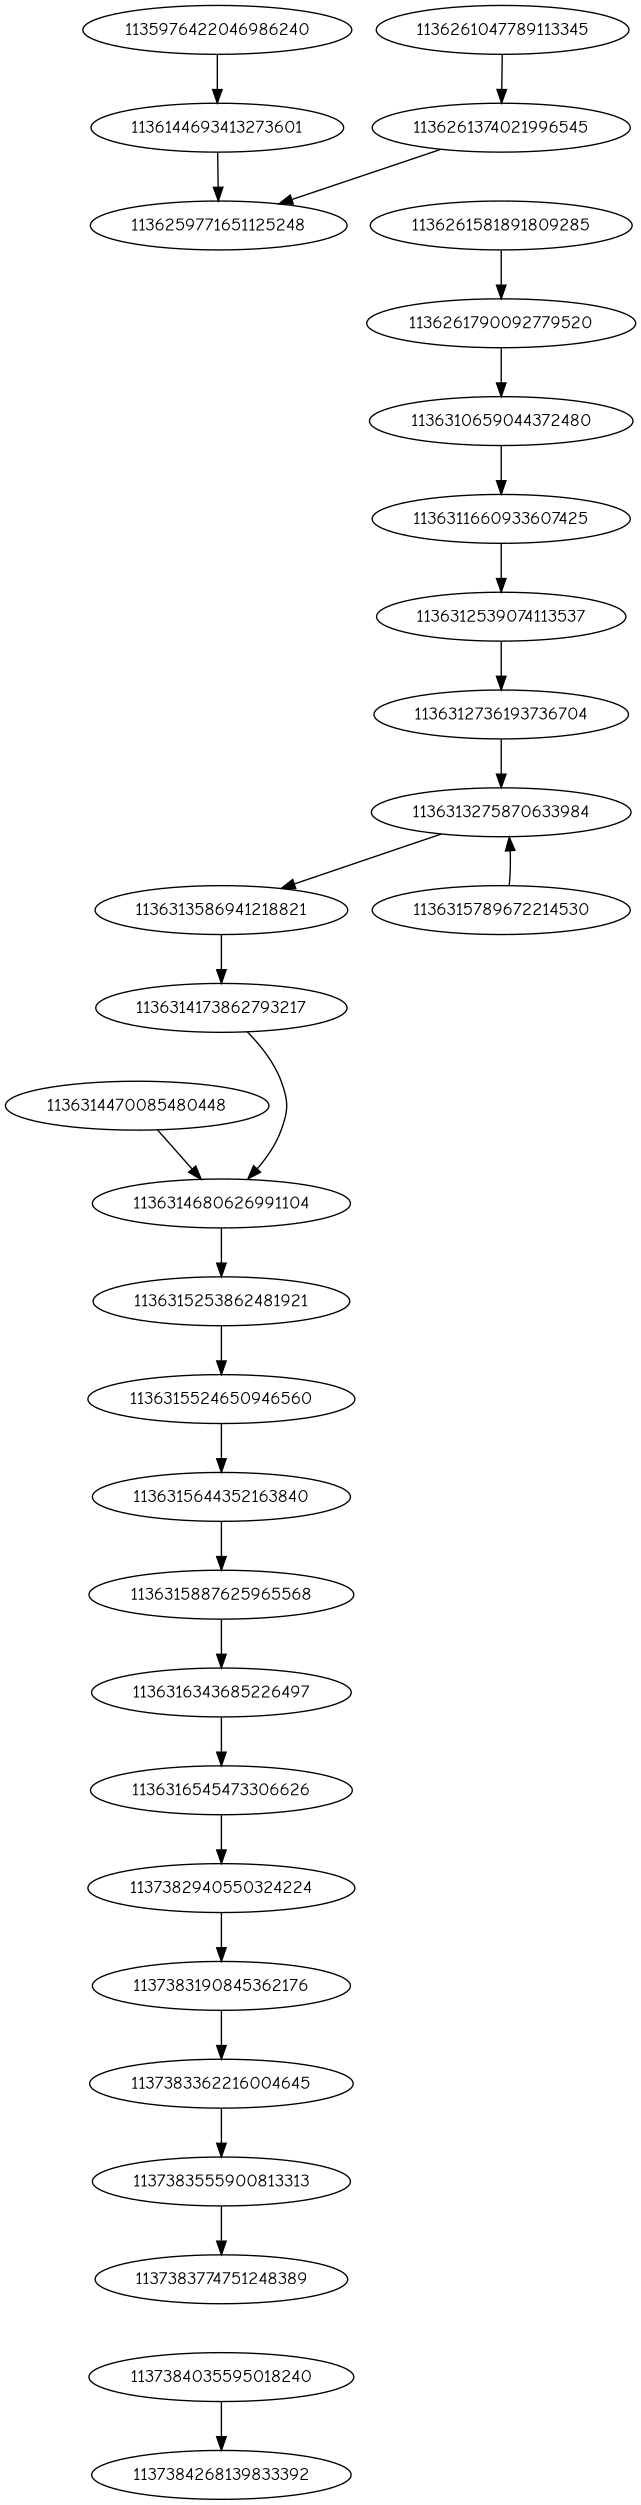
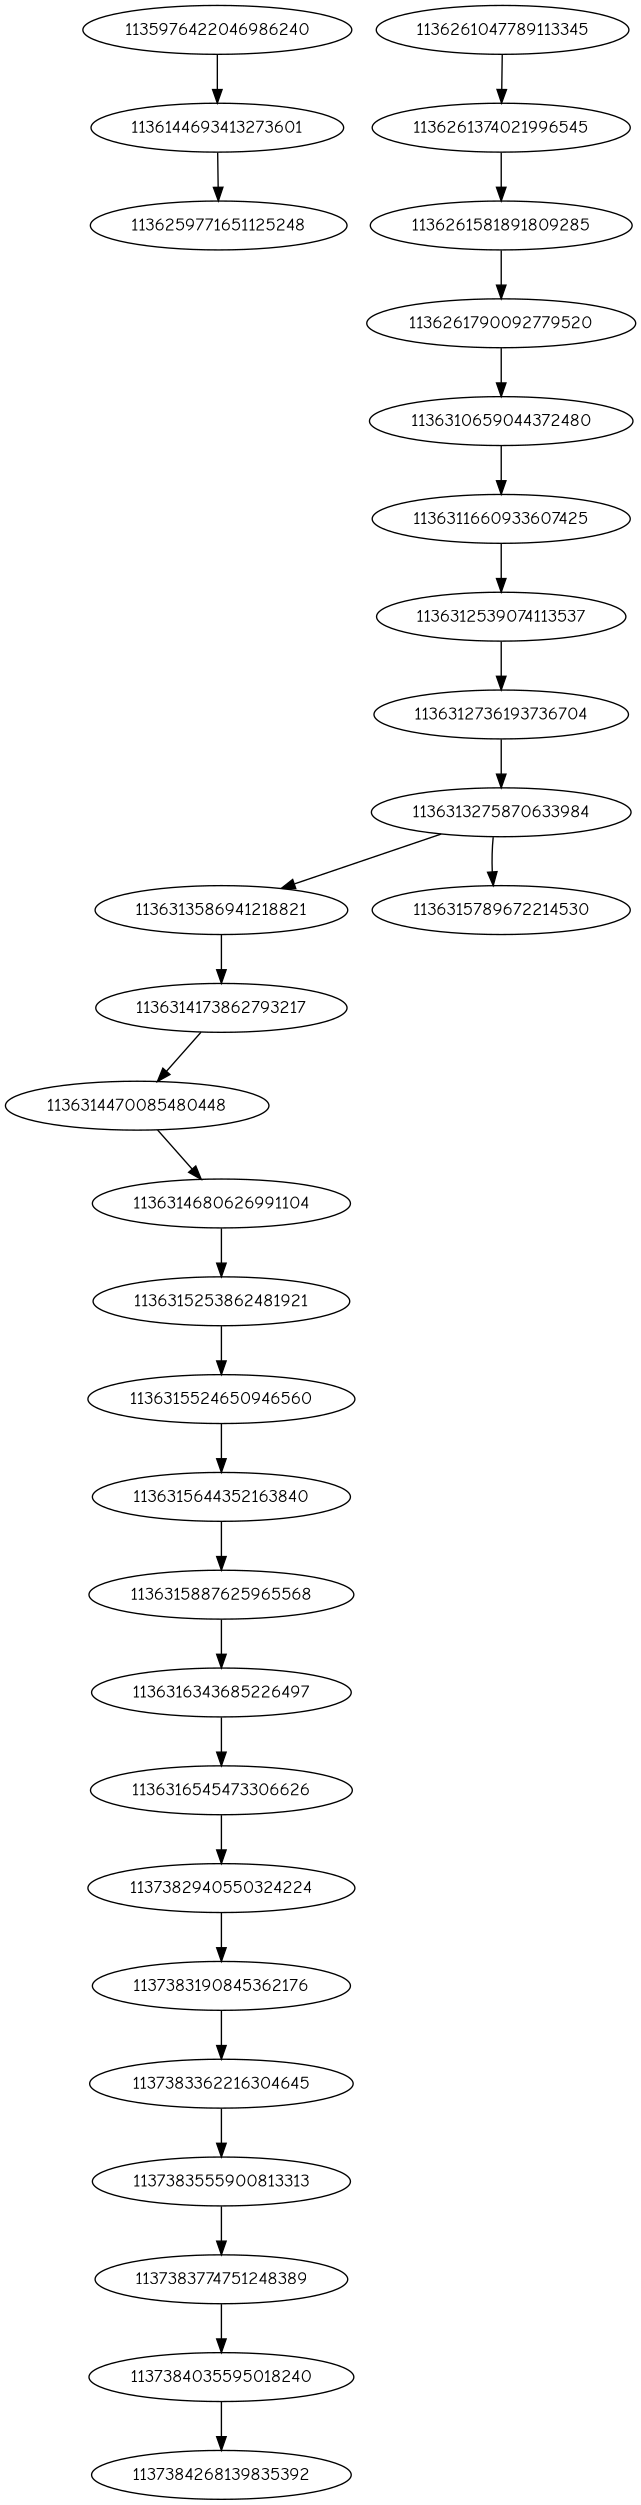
edge "1136261374021996545" -> "1136259771651125248": now "1136261374021996545" -> "1136261581891809285"
edge "1136315789672214530" -> "1136313275870633984": reversed
edge "1136314173862793217" -> "1136314680626991104": now "1136314173862793217" -> "1136314470085480448"
node "1137383362216004645": label "1137383362216004645" -> "1137383362216304645"
edge "1137383774751248389" -> "1137384035595018240": added
node "1137384268139833392": label "1137384268139833392" -> "1137384268139835392"
